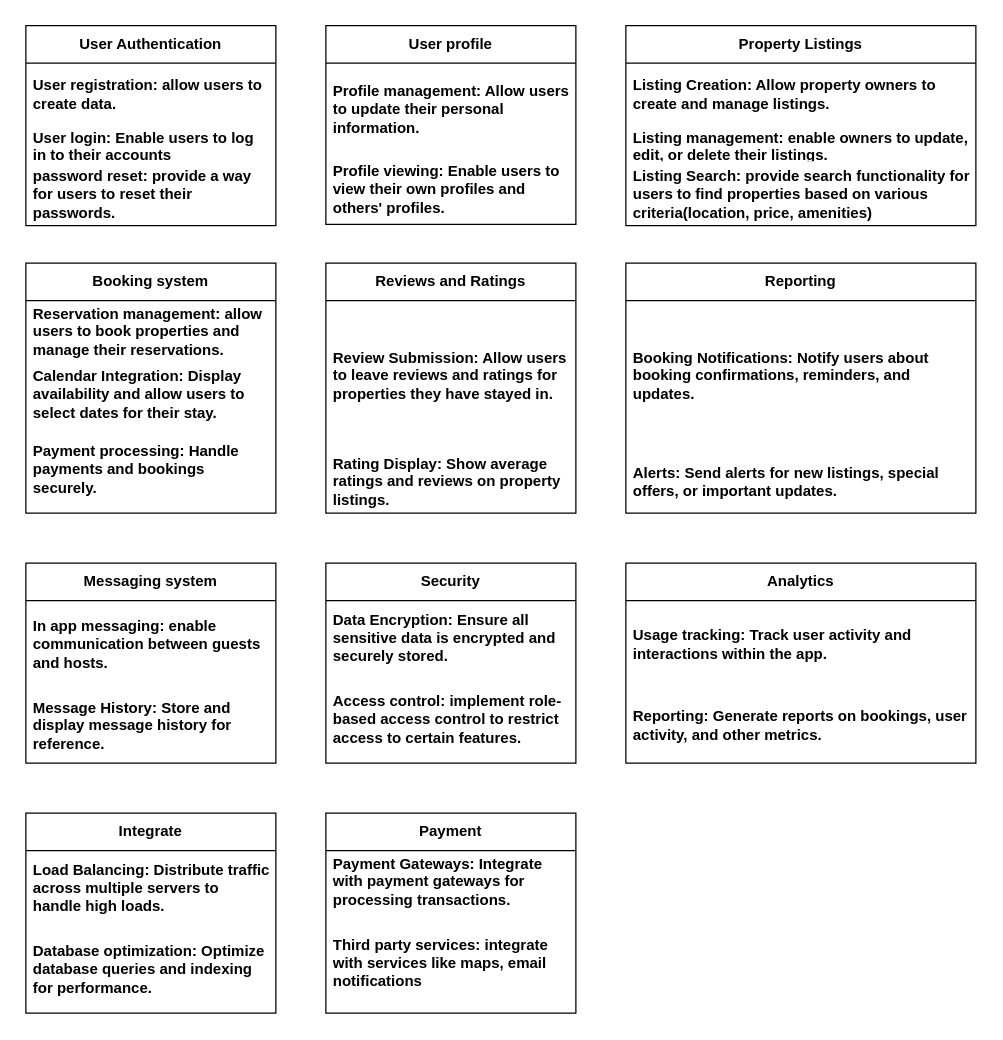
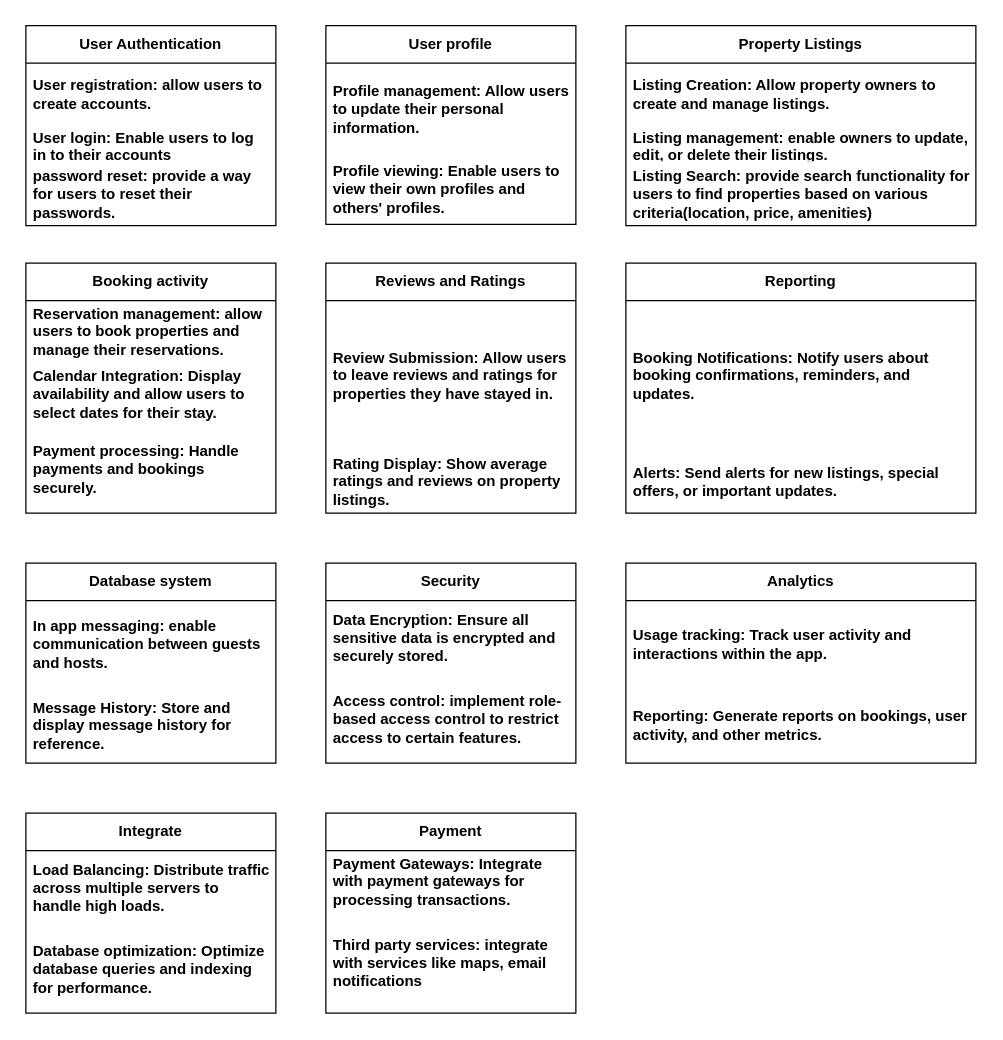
node "User registration: allow users to create data.": label "User registration: allow users to create data." -> "User registration: allow users to create accounts."
node "Booking system": label "Booking system" -> "Booking activity"
node "Messaging system": label "Messaging system" -> "Database system"
